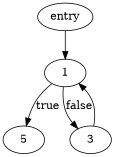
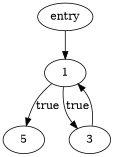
edge "1" -> "3": label "false" -> "true"
